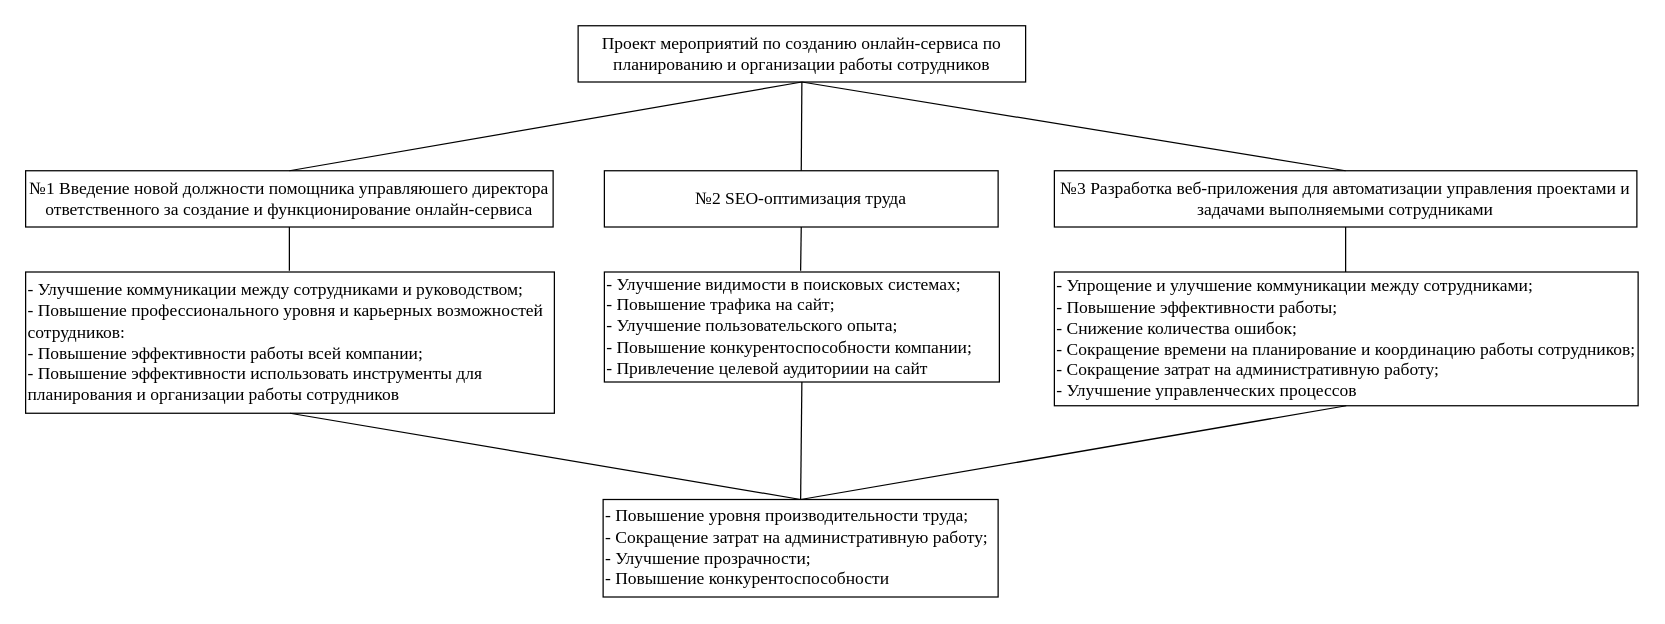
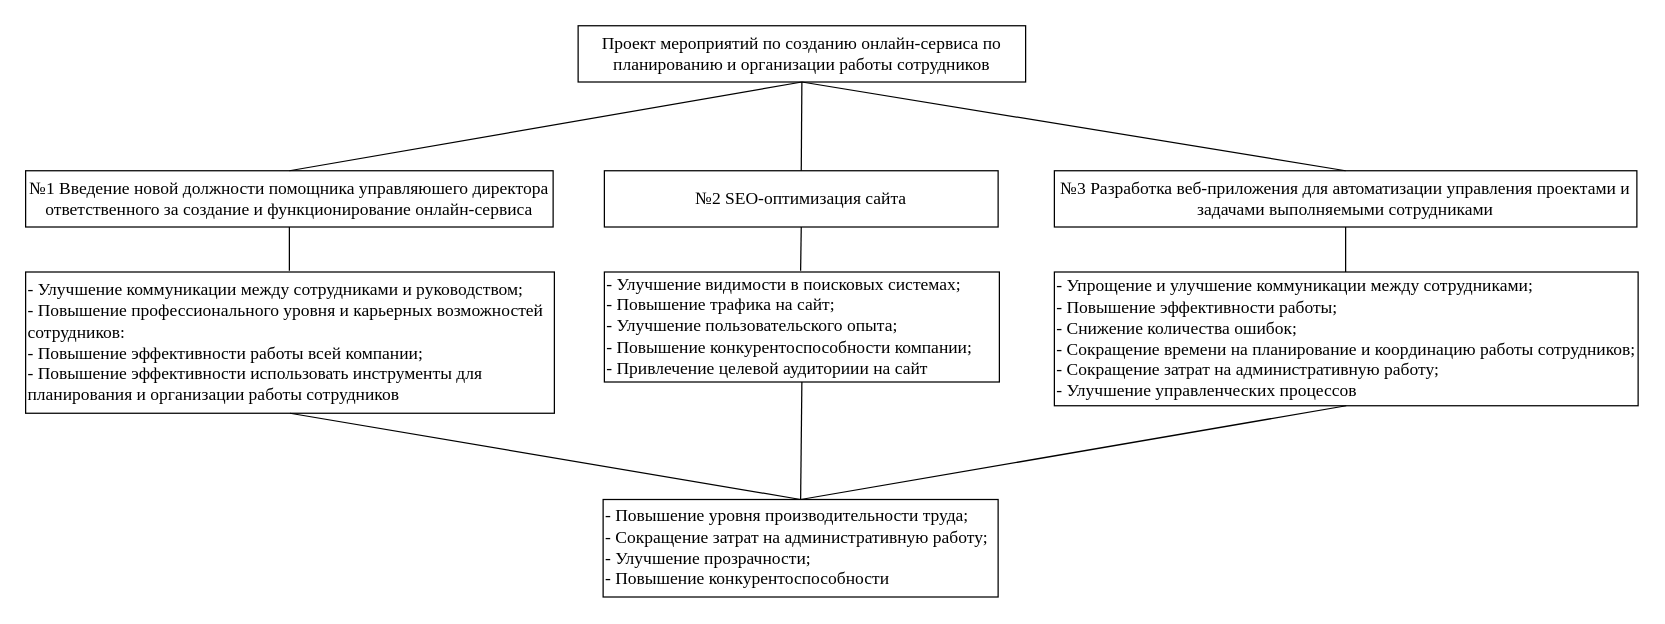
node "№2 SEO-оптимизация труда": label "№2 SEO-оптимизация труда" -> "№2 SEO-оптимизация сайта"
